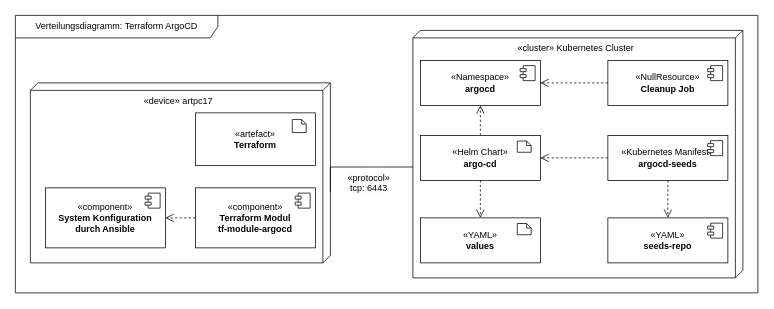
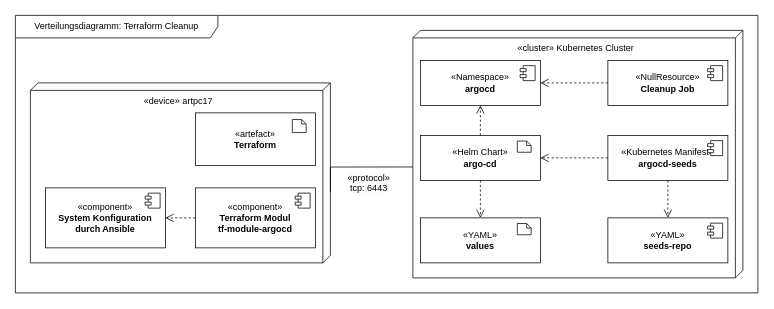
node "Verteilungsdiagramm: Terraform ArgoCD": label "Verteilungsdiagramm: Terraform ArgoCD" -> "Verteilungsdiagramm: Terraform Cleanup"
